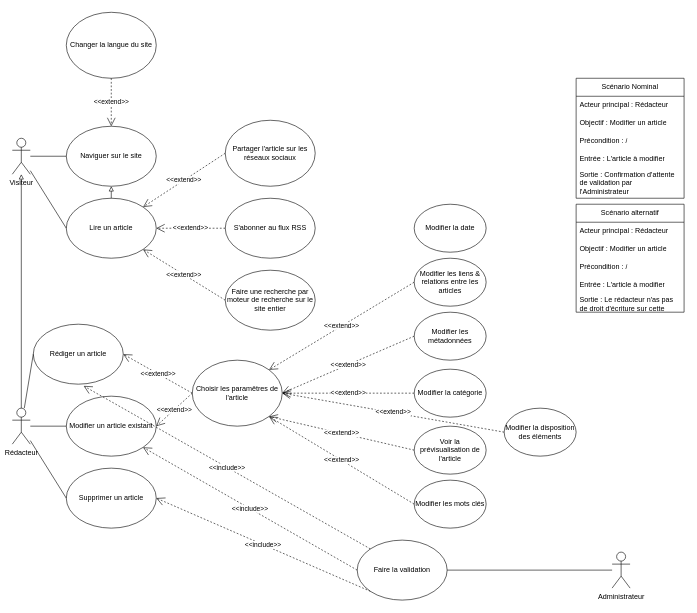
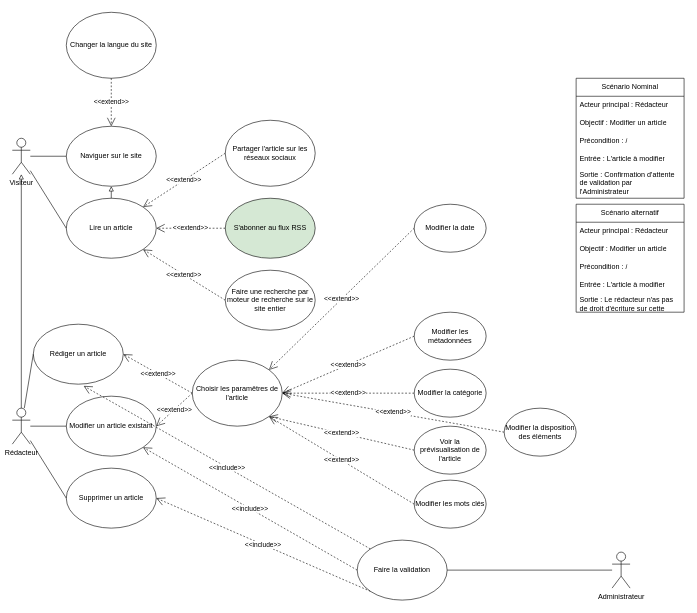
node "S'abonner au flux RSS": fillcolor #ffffff -> #d5e8d4
node "Modifier les liens & relations entre les articles": removed
edge "Modifier la date" -> "Choisir les paramêtres de l'article": added, label "<<extend>>"
edge "Modifier les liens & relations entre les articles" -> "Choisir les paramêtres de l'article": removed, label "<<extend>>"
